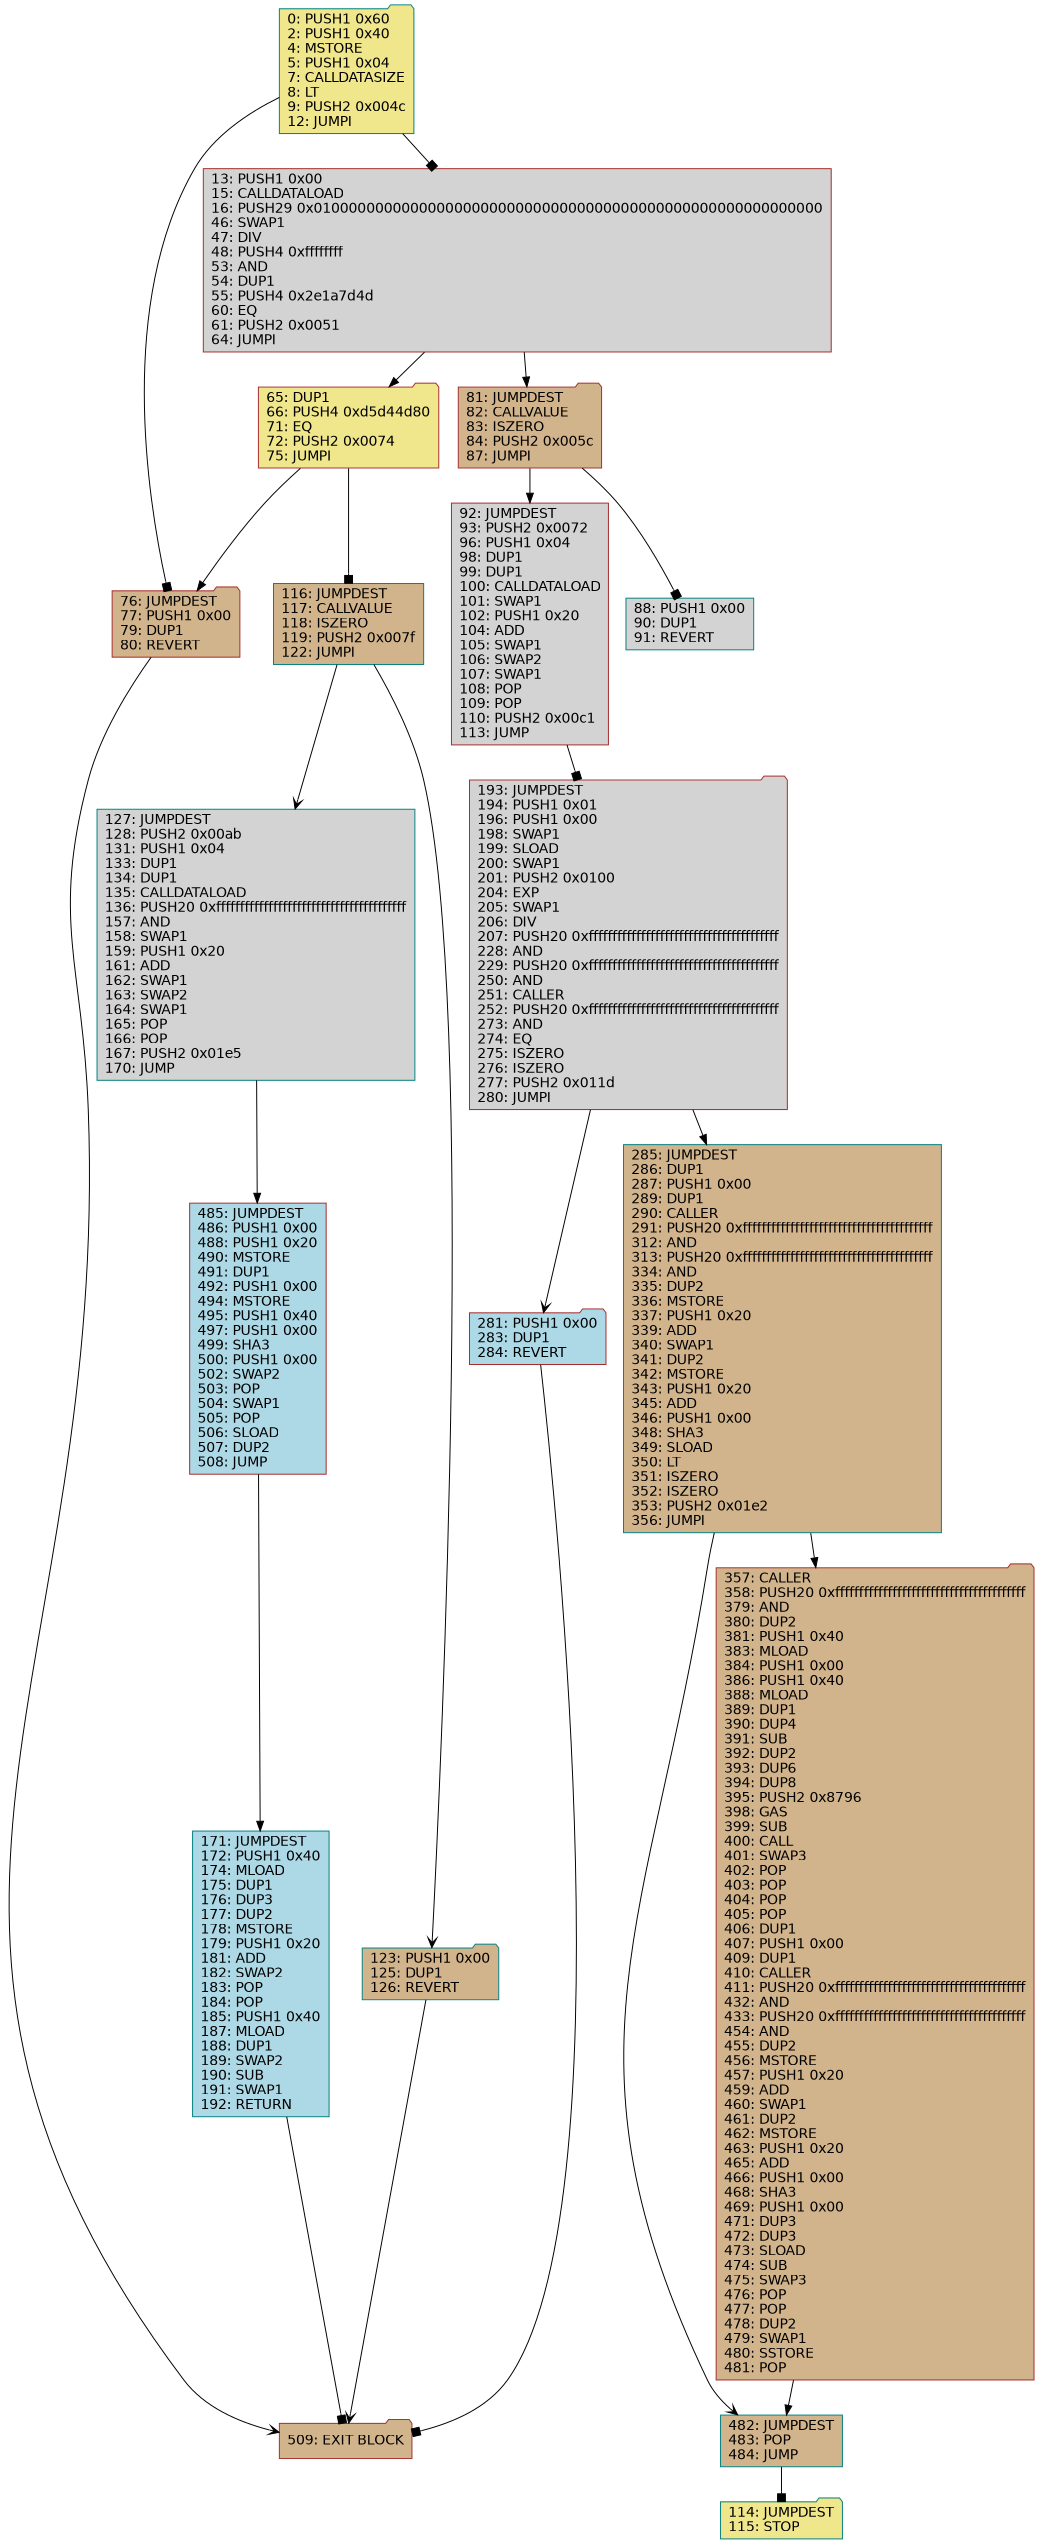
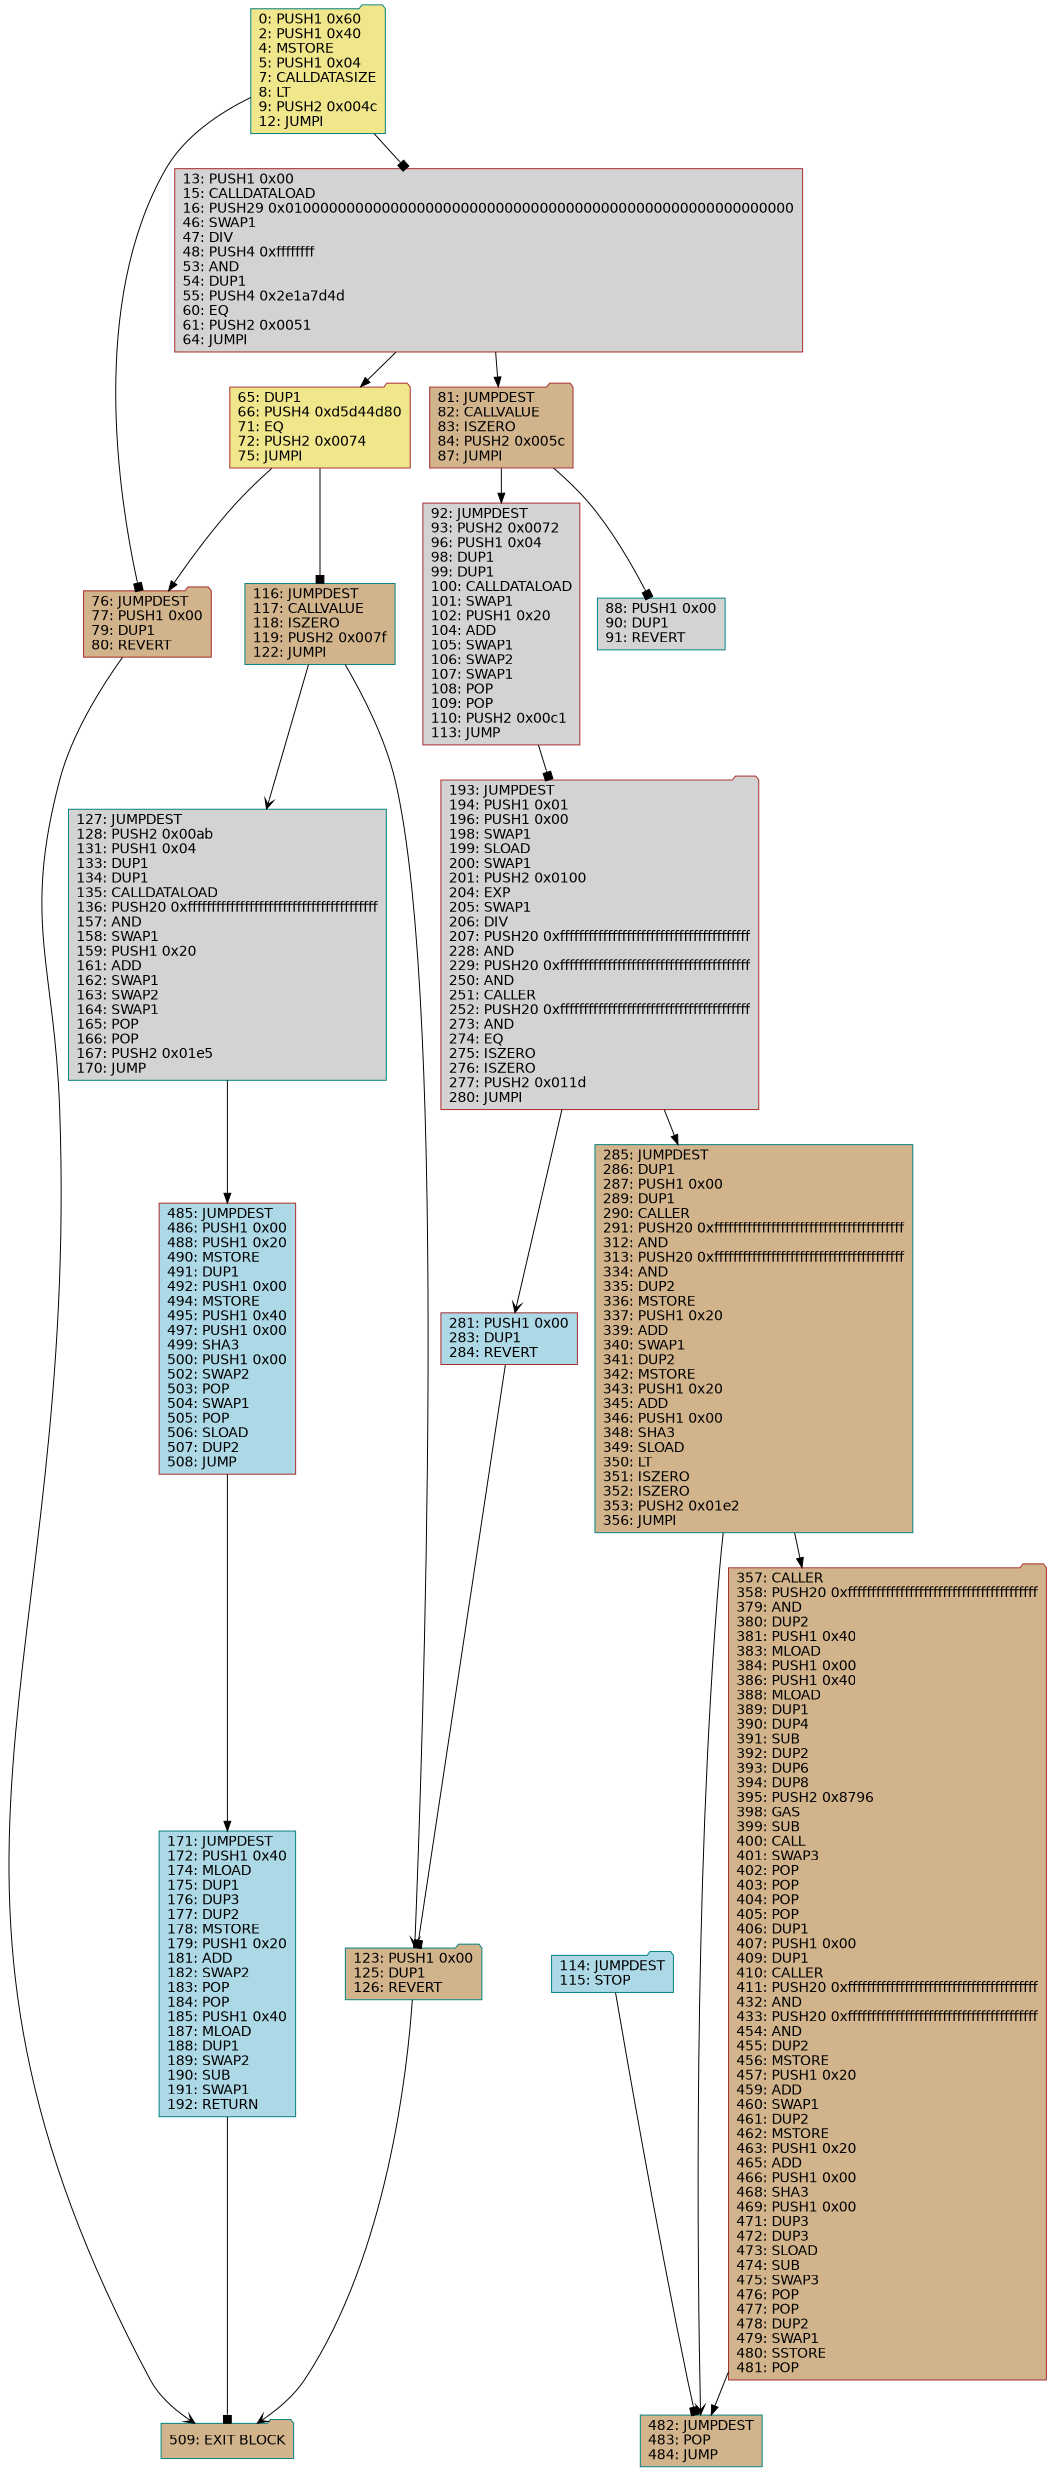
node "281: PUSH1 0x00 283: DUP1 284: REVERT": shape folder -> box
edge "281: PUSH1 0x00 283: DUP1 284: REVERT" -> "509: EXIT BLOCK": now "281: PUSH1 0x00 283: DUP1 284: REVERT" -> "123: PUSH1 0x00 125: DUP1 126: REVERT"
node "509: EXIT BLOCK": color brown -> teal
edge "482: JUMPDEST 483: POP 484: JUMP" -> "114: JUMPDEST 115: STOP": reversed
node "114: JUMPDEST 115: STOP": fillcolor khaki -> lightblue
